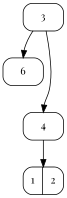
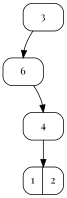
edge "3" -> "4": now "6" -> "4"
